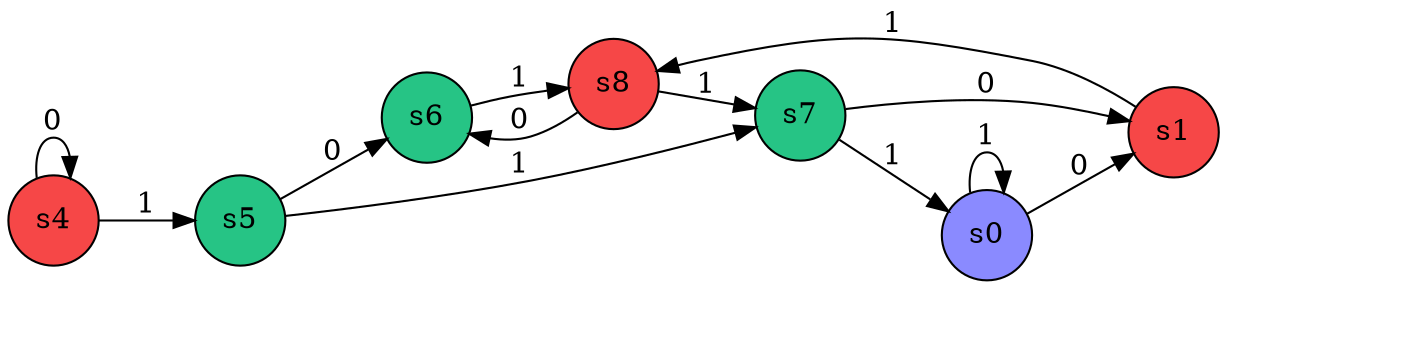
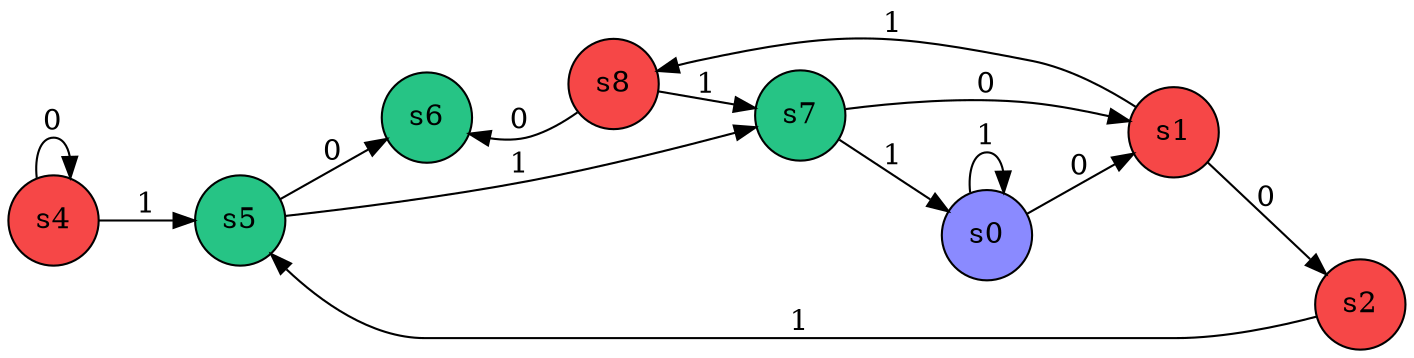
edge "s6" -> "s8": removed, label "1"
node "s2": added
